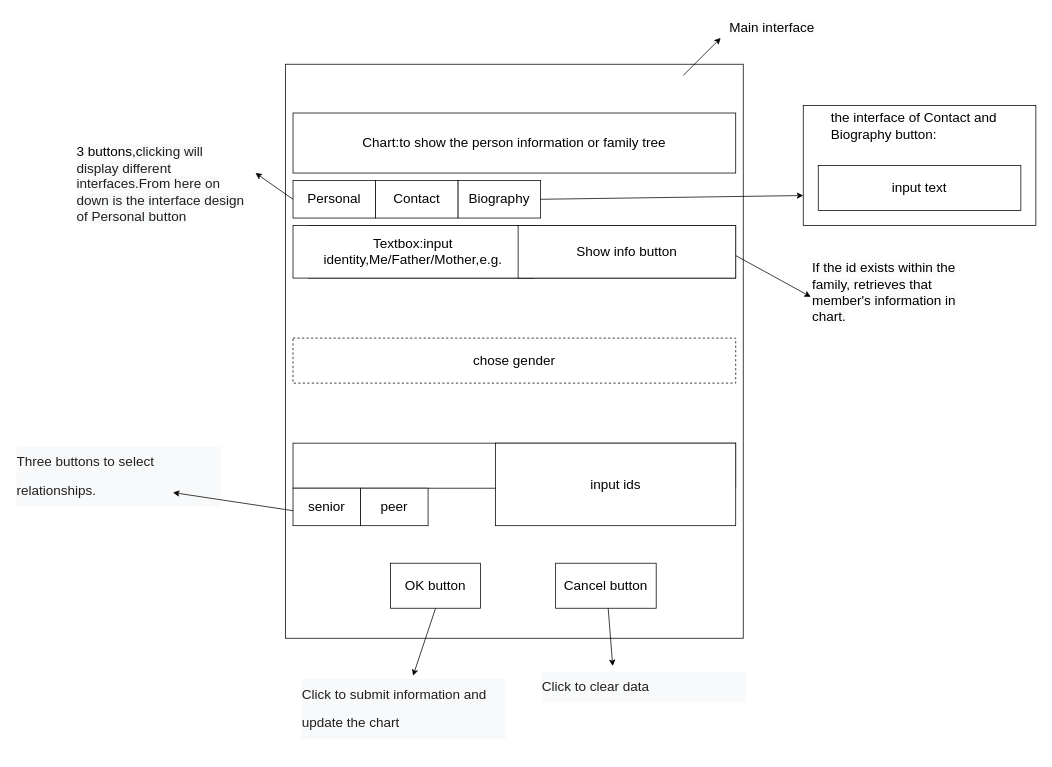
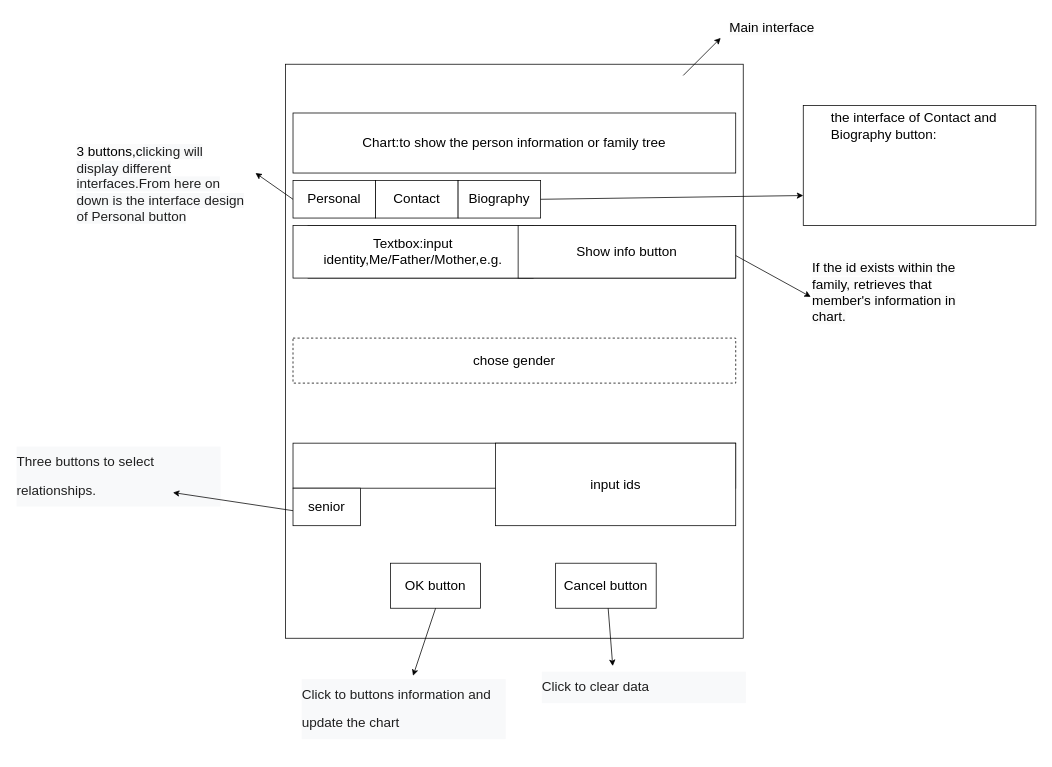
node "input text": removed
node "peer": removed
node "Click to submit information and update the chart": label "Click to submit information and update the chart" -> "Click to buttons information and update the chart"
